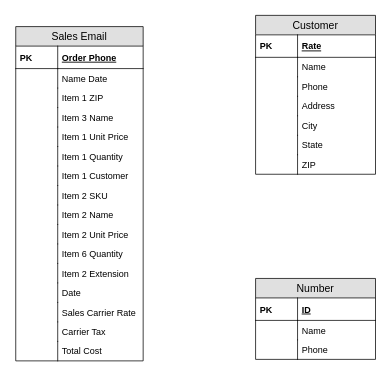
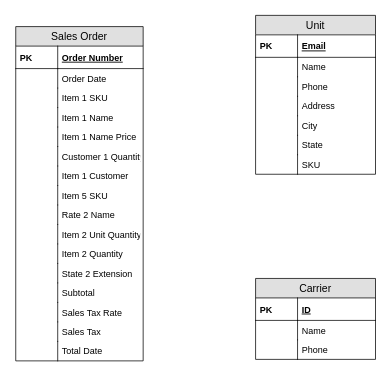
node "Customer": label "Customer" -> "Unit"
node "Sales Email": label "Sales Email" -> "Sales Order"
node "Rate": label "Rate" -> "Email"
node "Order Phone": label "Order Phone" -> "Order Number"
node "Name Date": label "Name Date" -> "Order Date"
node "Item 1 ZIP": label "Item 1 ZIP" -> "Item 1 SKU"
node "Item 3 Name": label "Item 3 Name" -> "Item 1 Name"
node "Item 1 Unit Price": label "Item 1 Unit Price" -> "Item 1 Name Price"
node "Item 1 Quantity": label "Item 1 Quantity" -> "Customer 1 Quantity"
node "ZIP": label "ZIP" -> "SKU"
node "Item 2 SKU": label "Item 2 SKU" -> "Item 5 SKU"
node "Item 2 Name": label "Item 2 Name" -> "Rate 2 Name"
node "Item 2 Unit Price": label "Item 2 Unit Price" -> "Item 2 Unit Quantity"
node "Item 6 Quantity": label "Item 6 Quantity" -> "Item 2 Quantity"
node "Item 2 Extension": label "Item 2 Extension" -> "State 2 Extension"
node "Number": label "Number" -> "Carrier"
node "Date": label "Date" -> "Subtotal"
node "Sales Carrier Rate": label "Sales Carrier Rate" -> "Sales Tax Rate"
node "Carrier Tax": label "Carrier Tax" -> "Sales Tax"
node "Total Cost": label "Total Cost" -> "Total Date"
